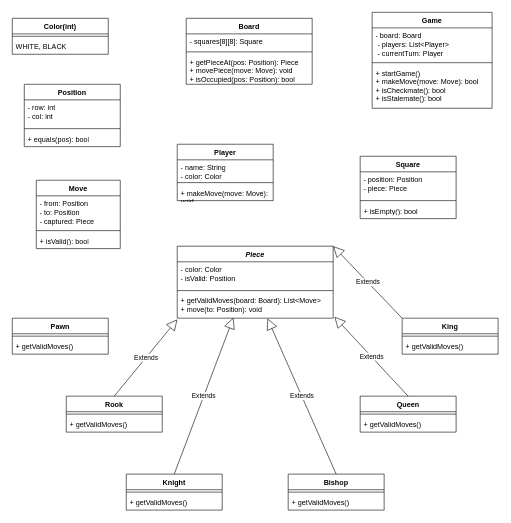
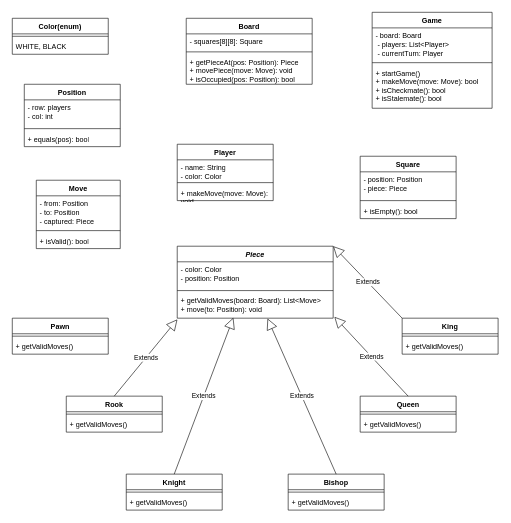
node "Color(int)": label "Color(int)" -> "Color(enum)"
node "- row: int - col: int": label "- row: int - col: int" -> "- row: players - col: int"
node "- color: Color - isValid: Position": label "- color: Color - isValid: Position" -> "- color: Color - position: Position"
